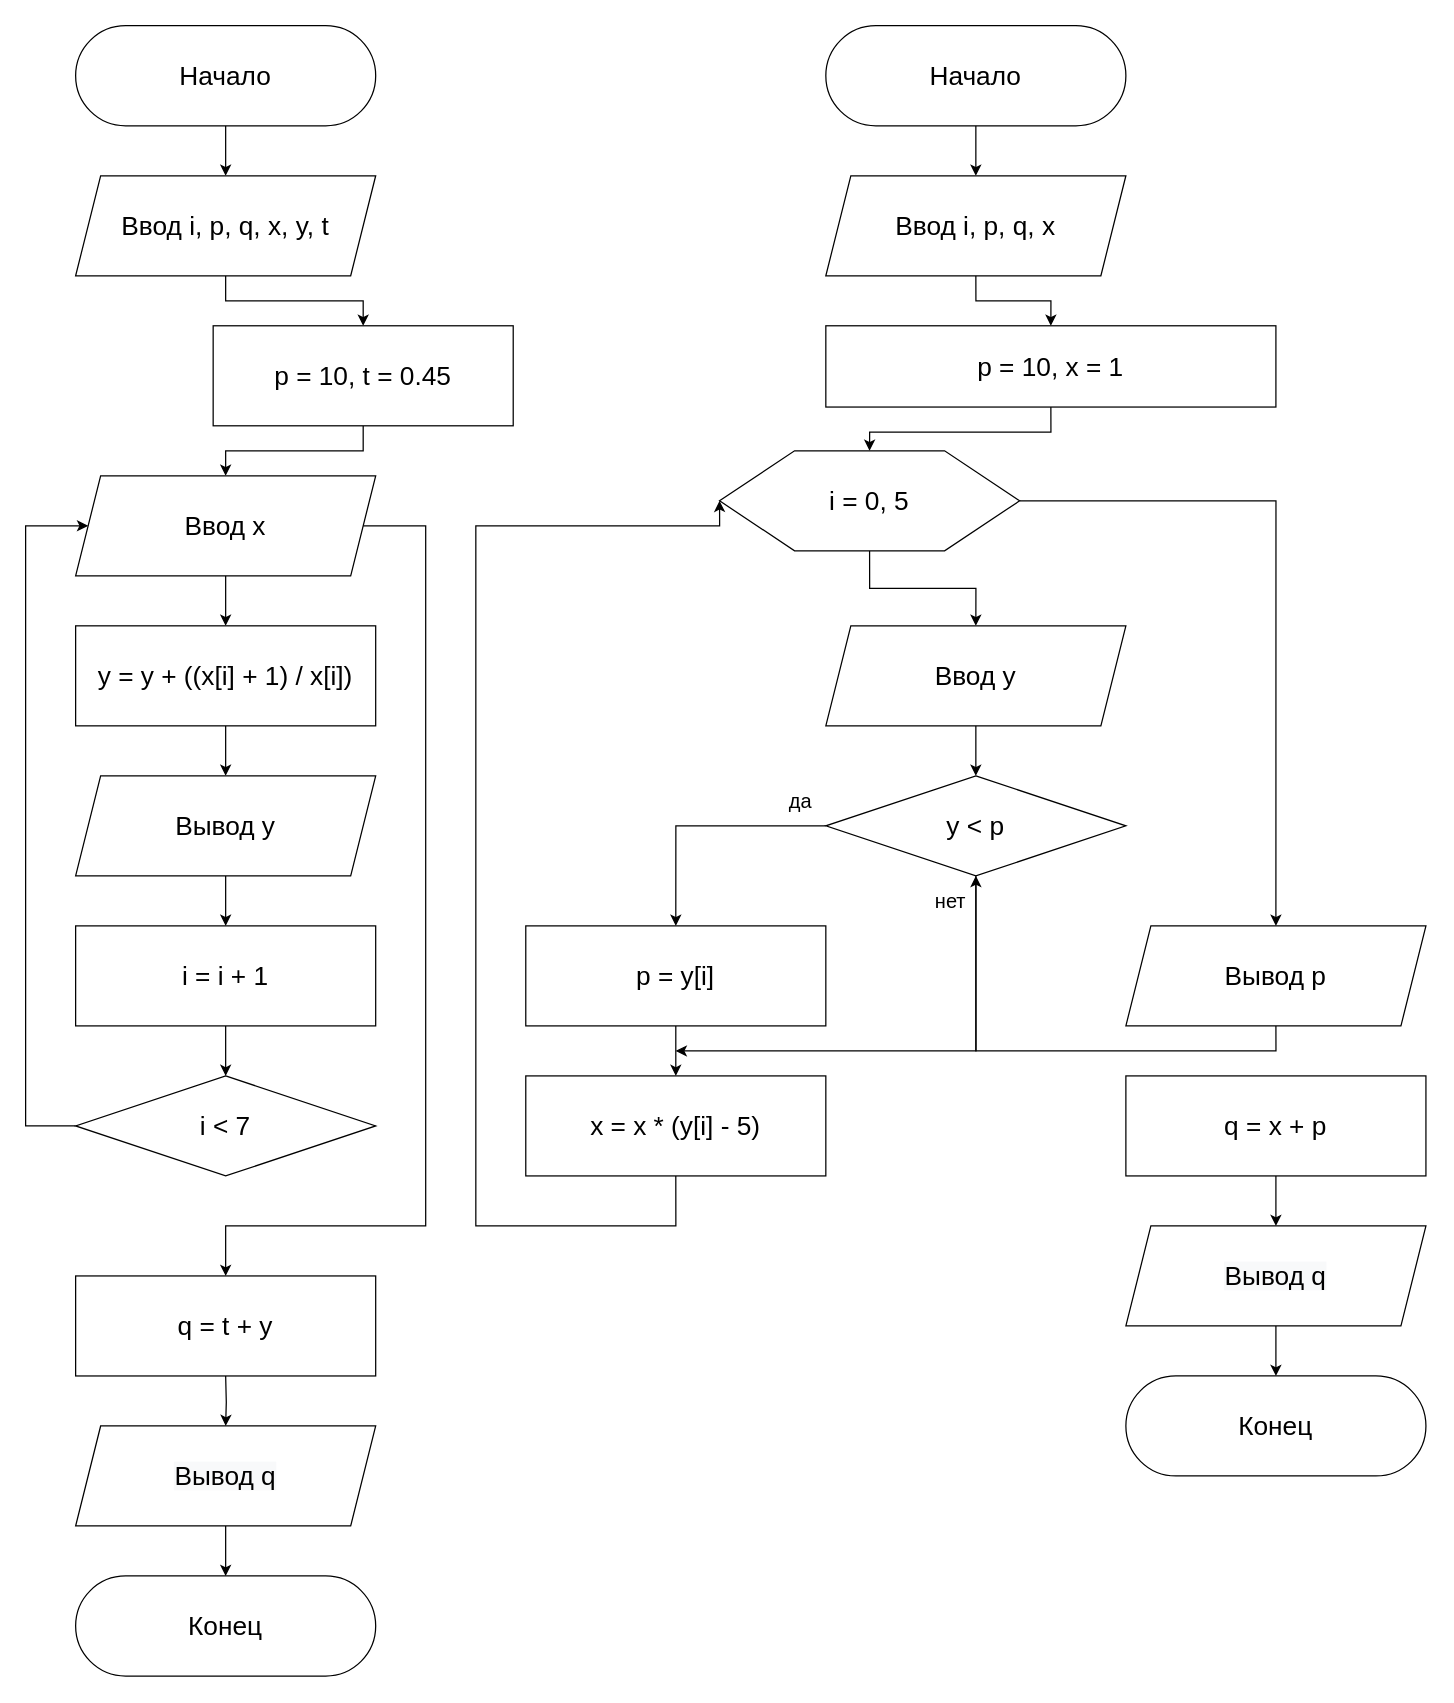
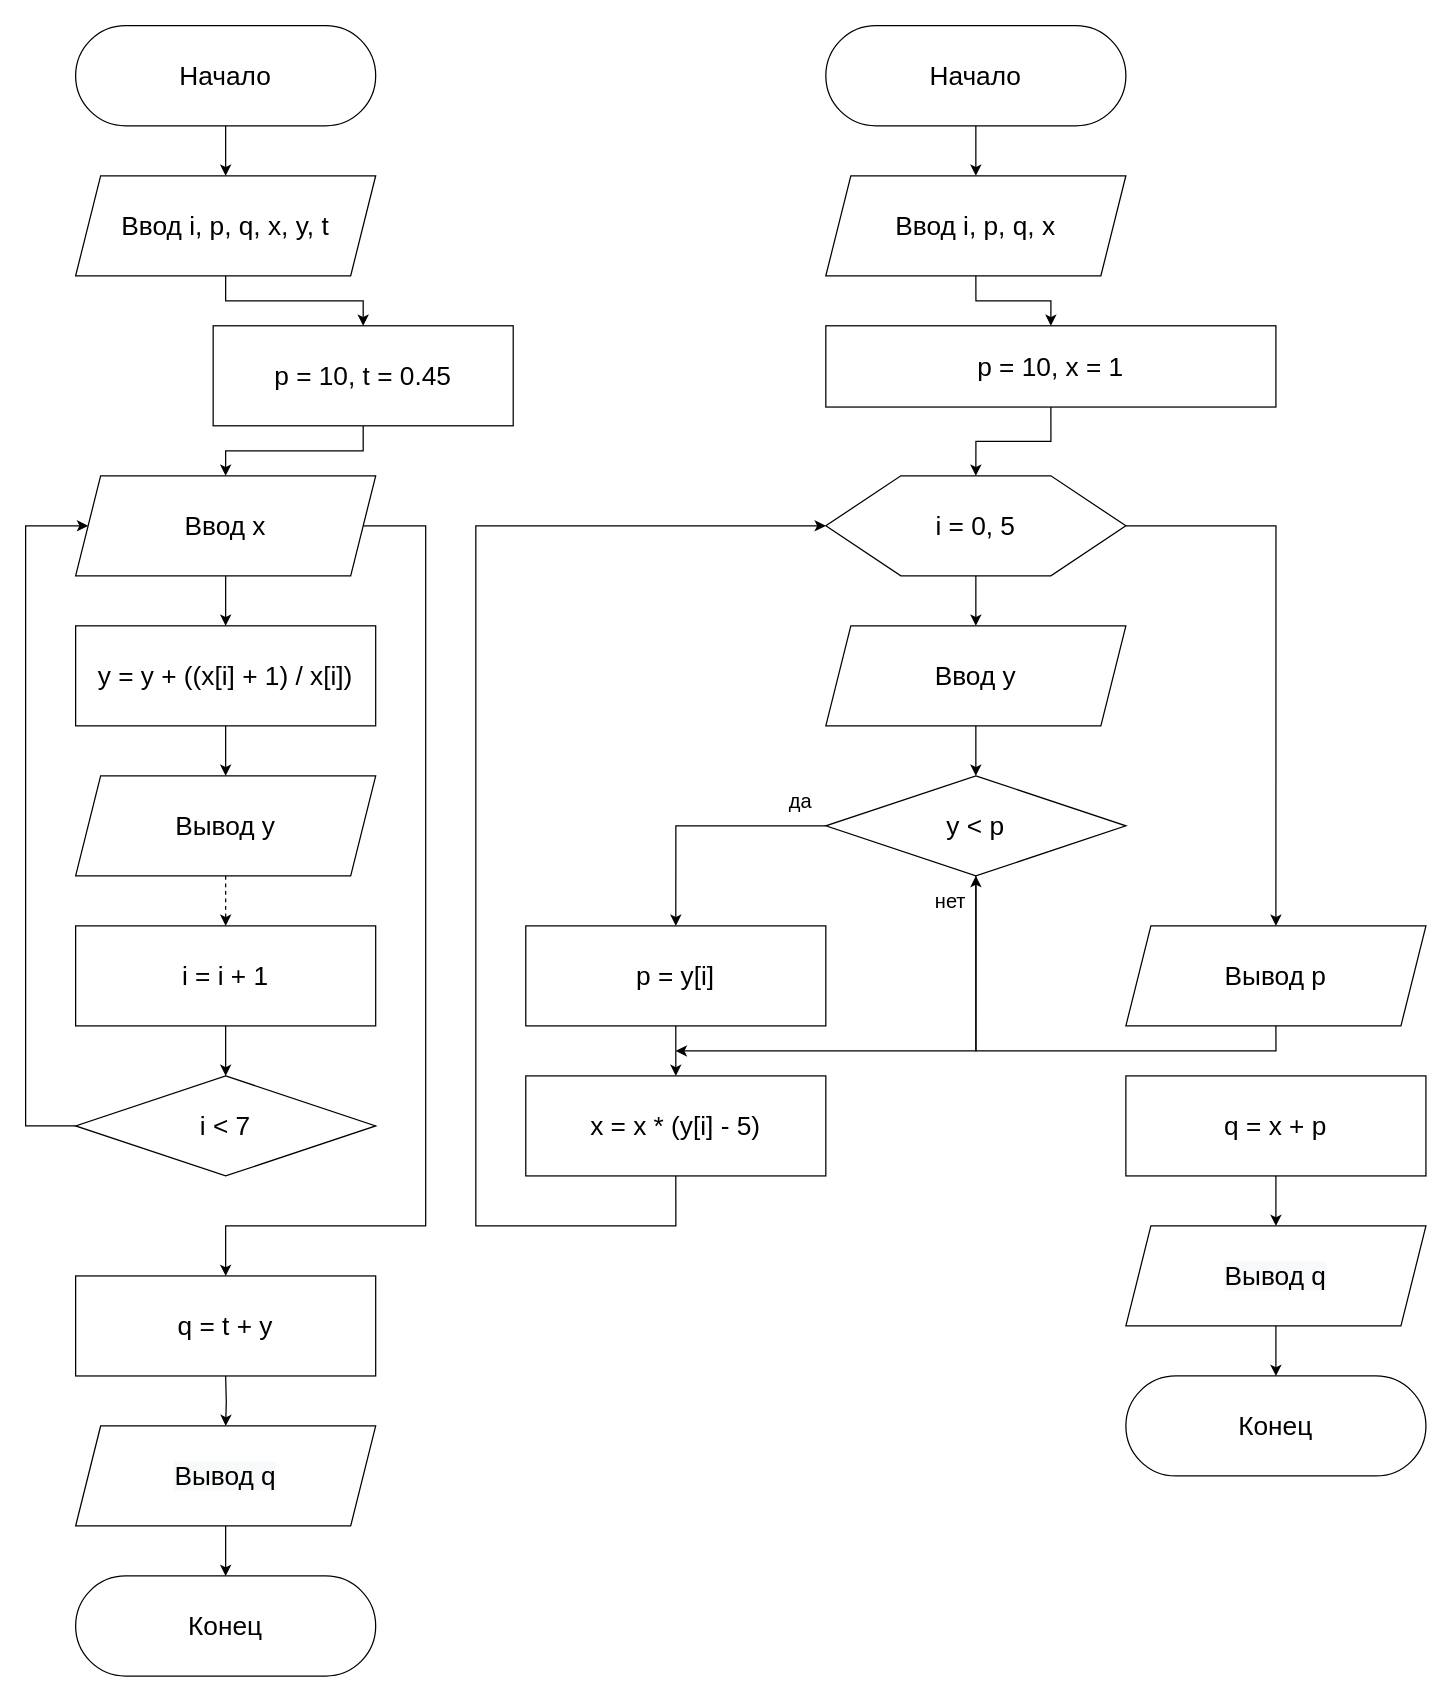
node "i = 0, 5": moved (869, 501) -> (976, 526)
edge "Вывод y" -> "i = i + 1": style solid -> dashed
